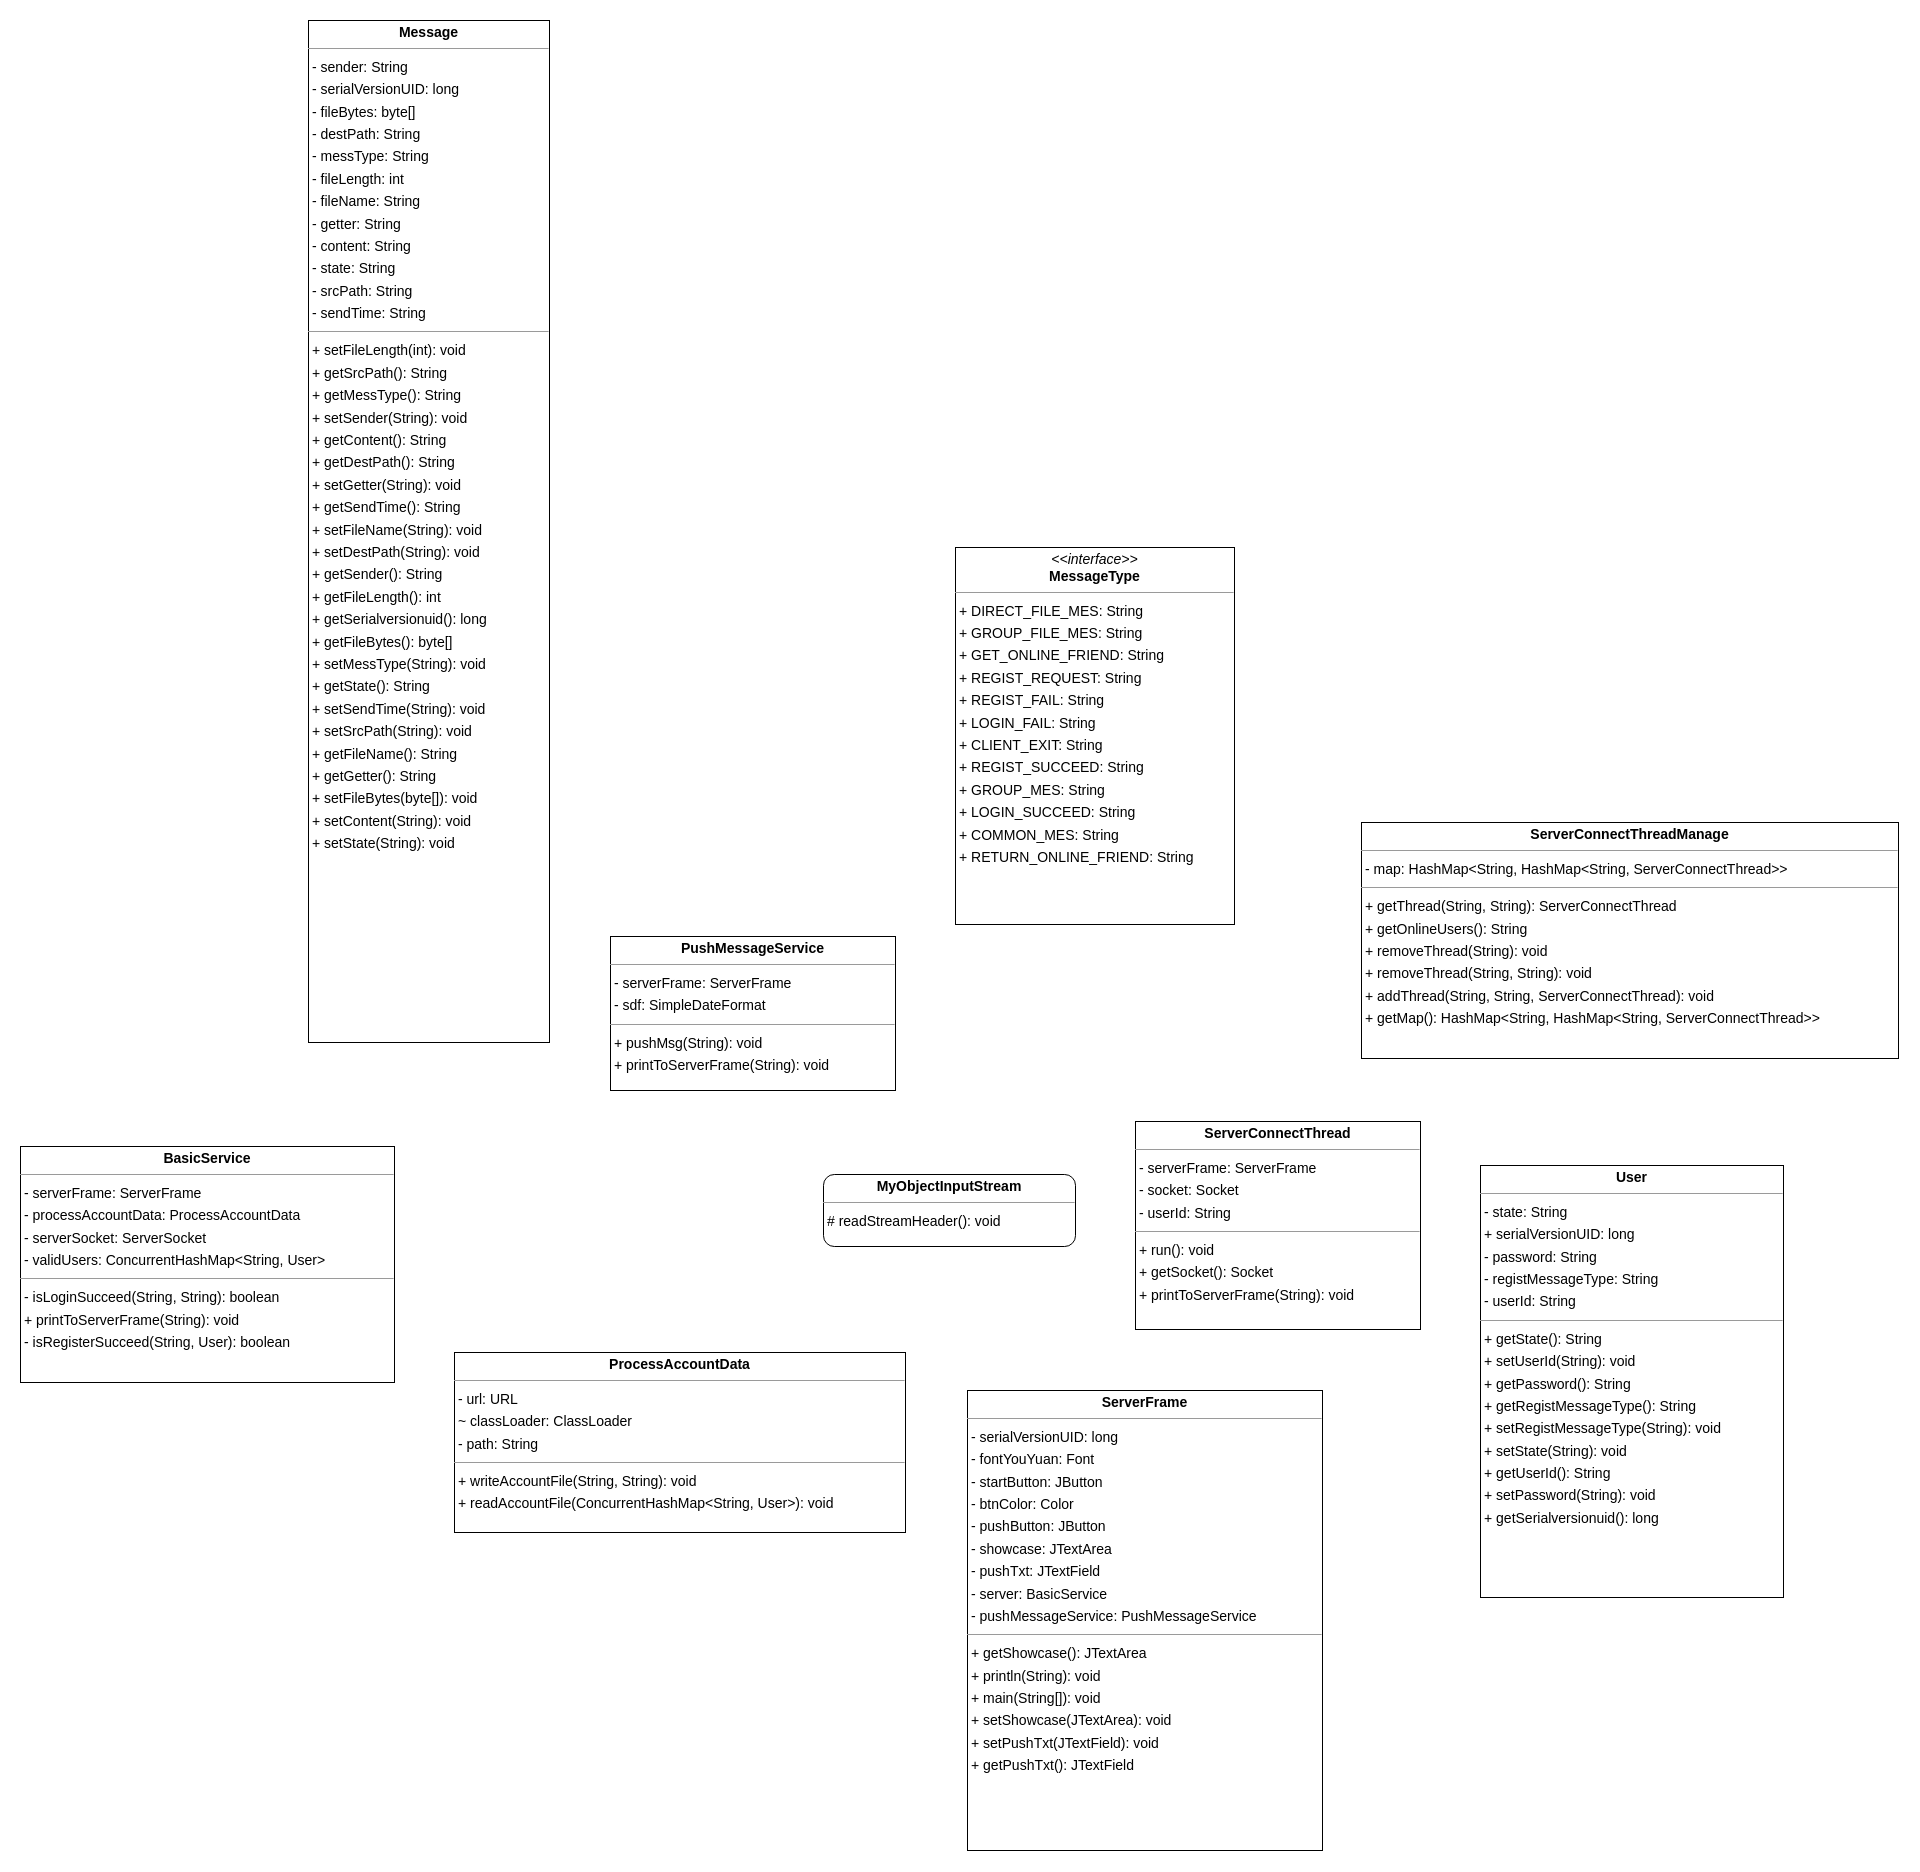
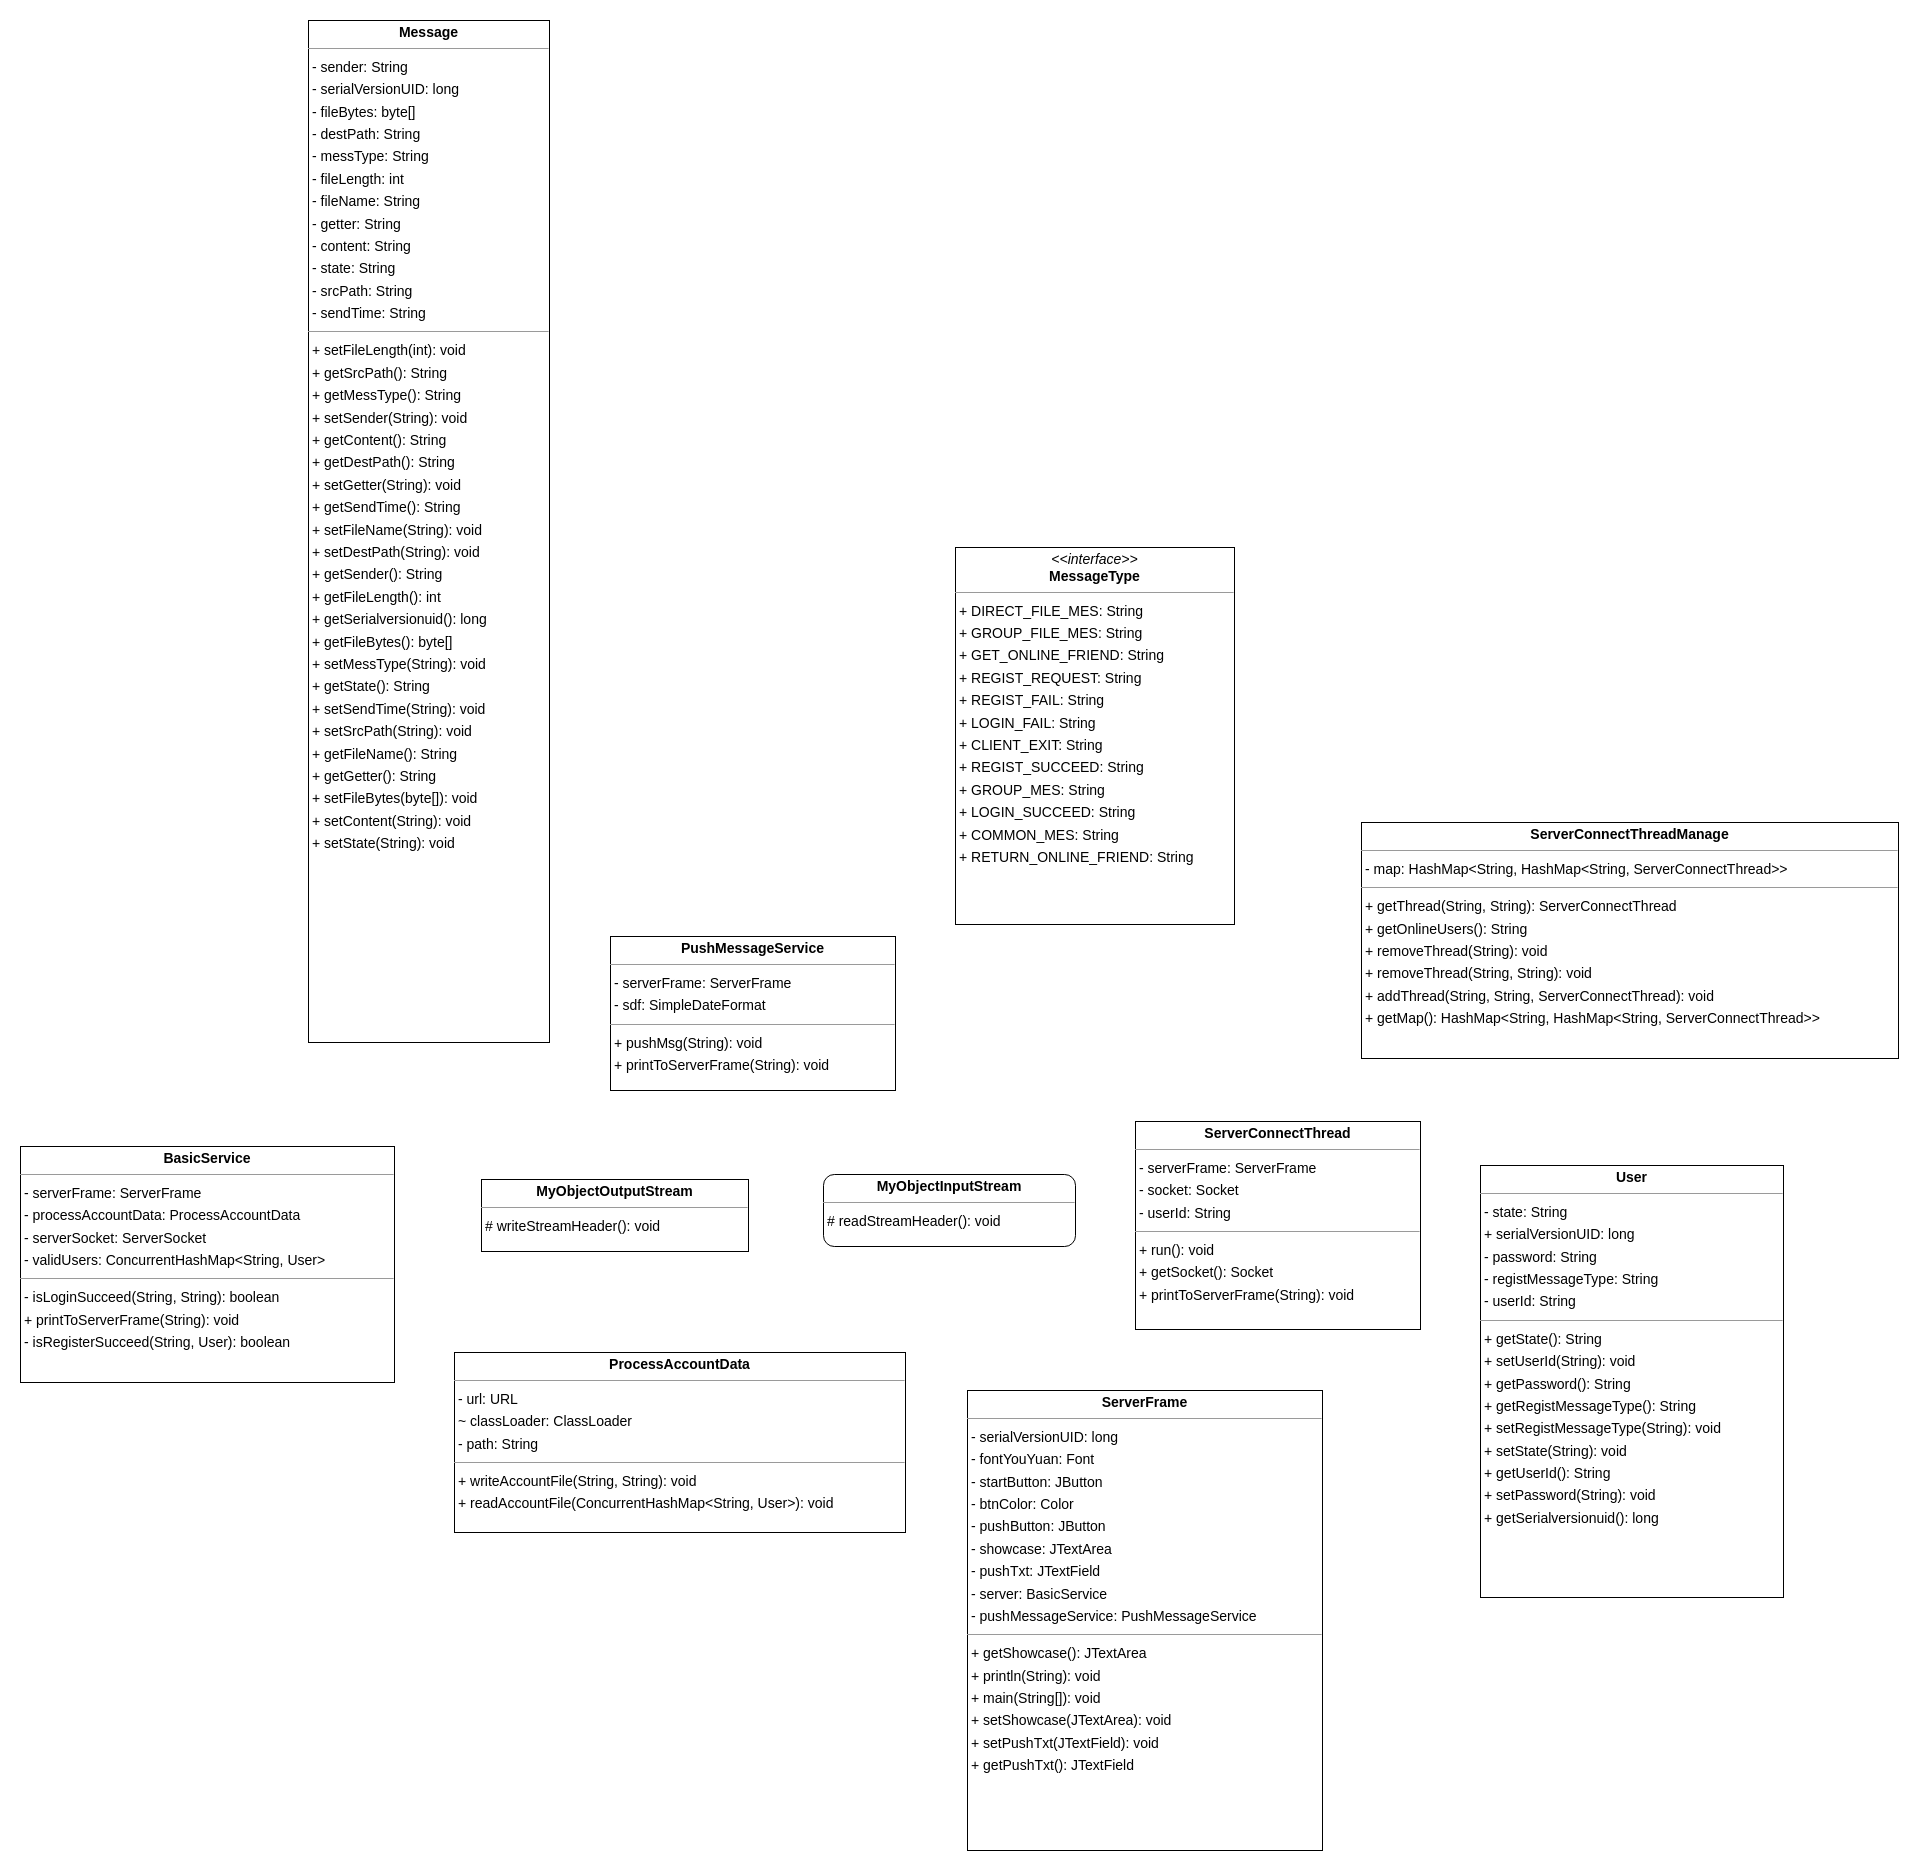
node "MyObjectOutputStream # writeStreamHeader(): void": added
